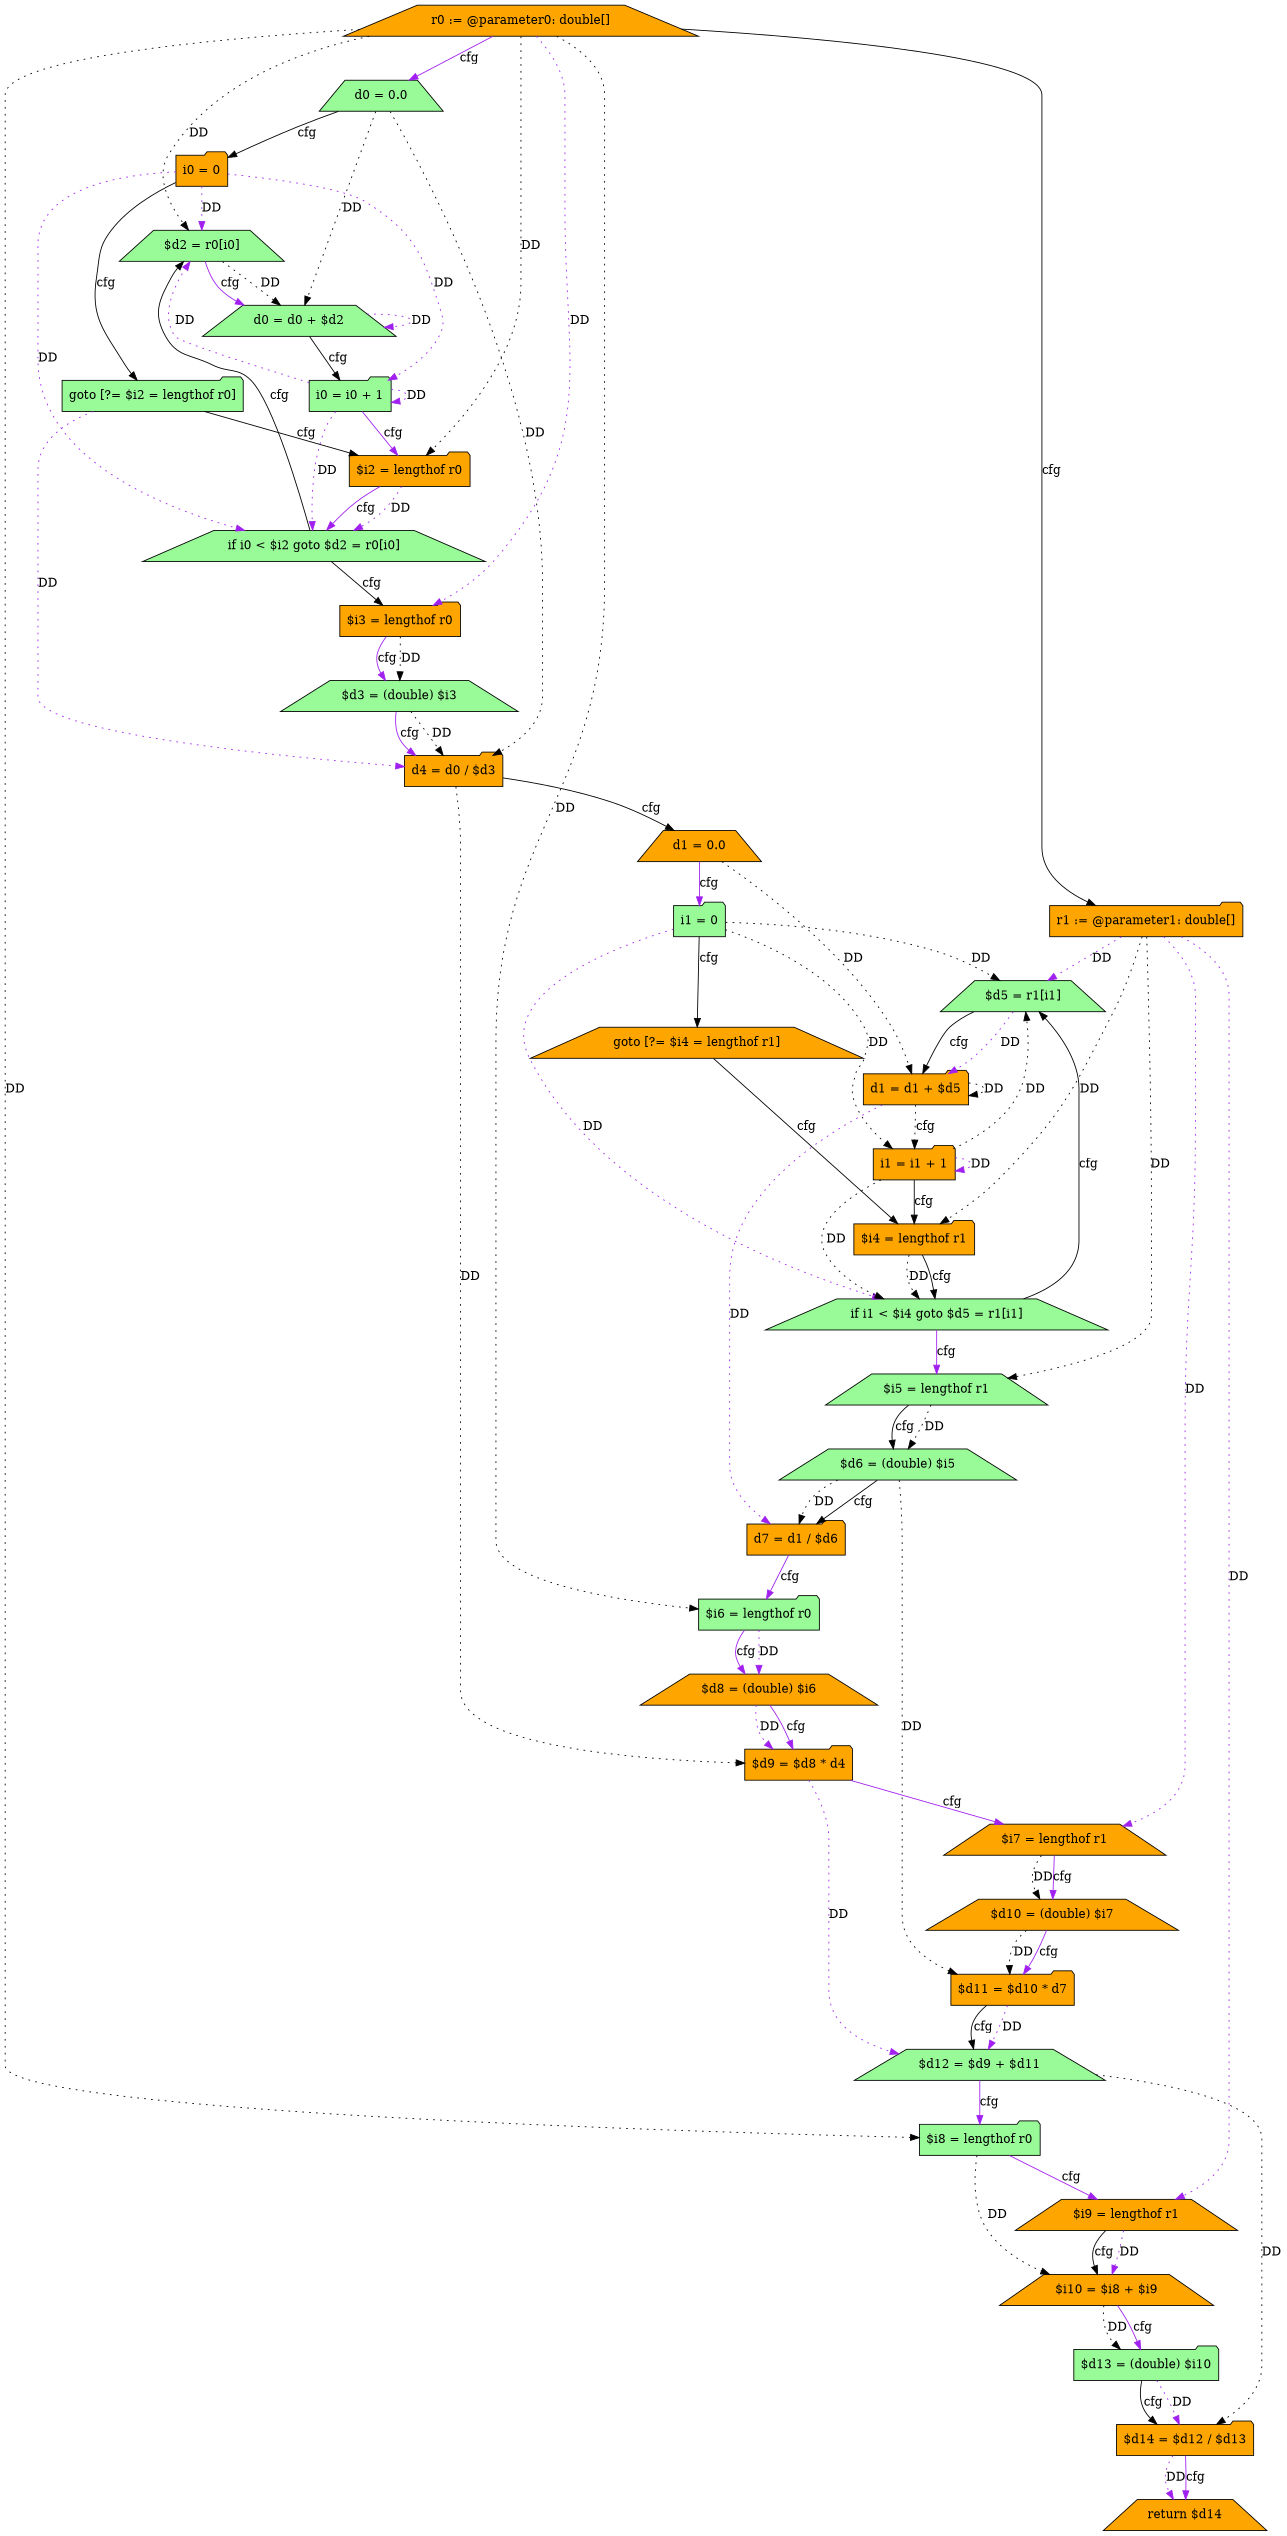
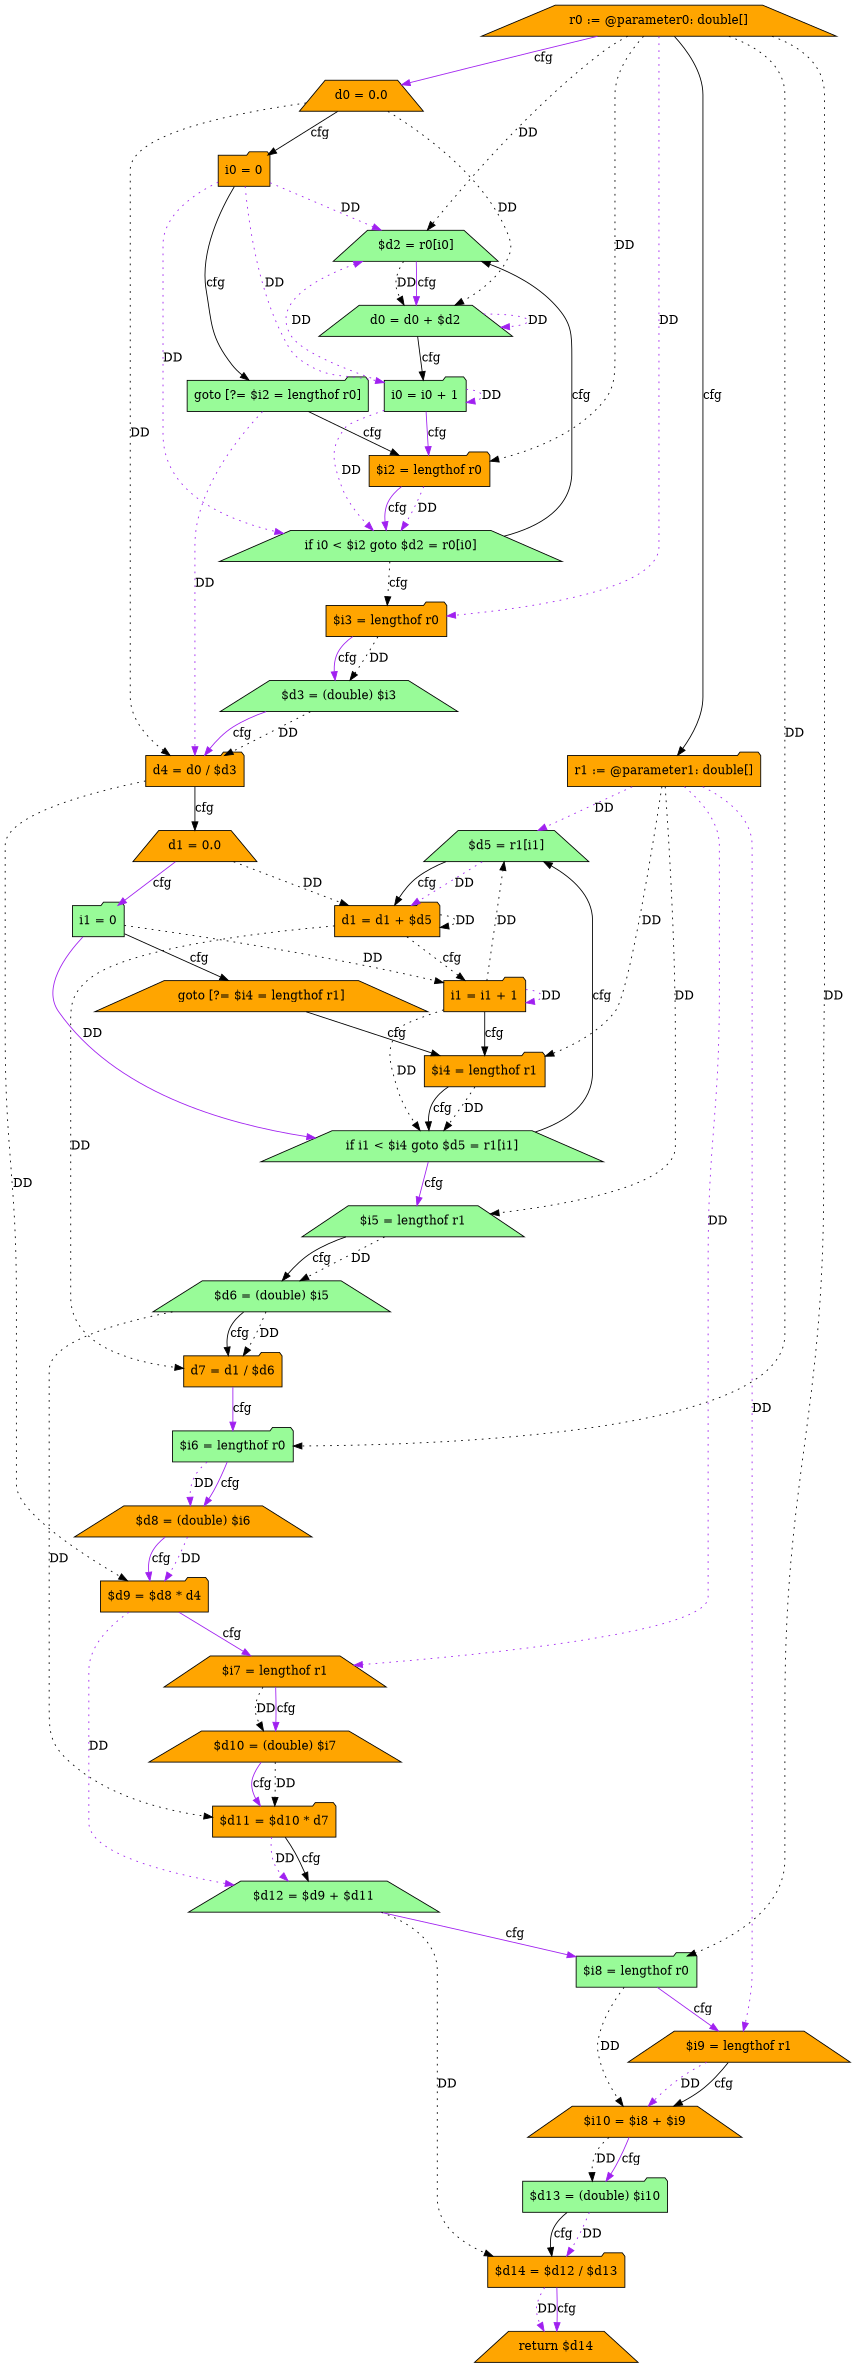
node "d0 = 0.0": fillcolor palegreen -> orange
edge "if i0 < $i2 goto $d2 = r0[i0]" -> "$i3 = lengthof r0": style solid -> dotted
edge "i1 = 0" -> "$d5 = r1[i1]": removed, label "DD"
edge "i1 = 0" -> "if i1 < $i4 goto $d5 = r1[i1]": style dotted -> solid
edge "d1 = d1 + $d5" -> "d7 = d1 / $d6": color purple -> black
